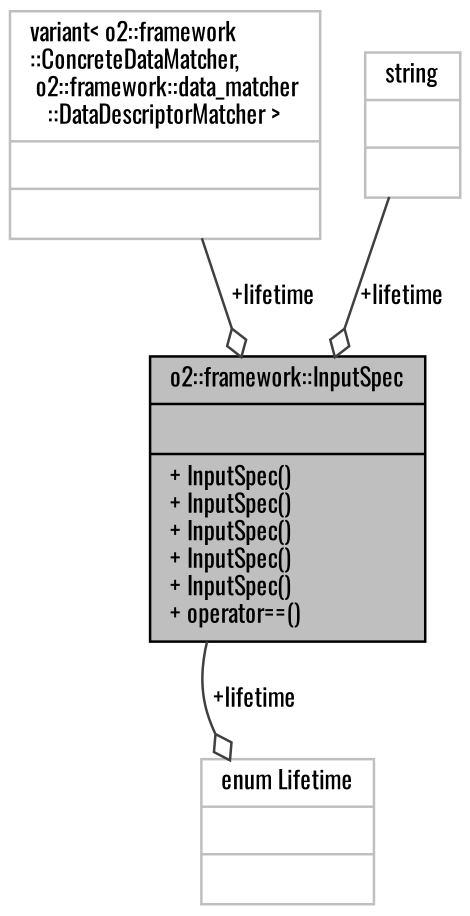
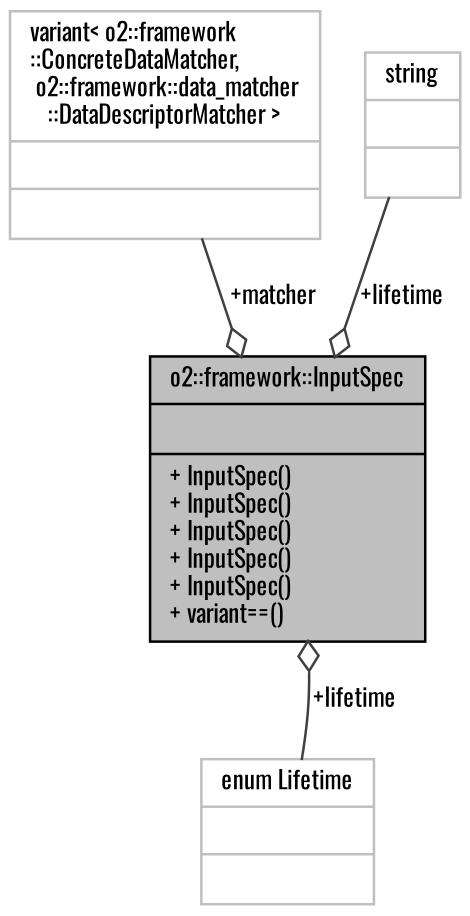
edge "variant< o2::framework" -> "o2::framework::InputSpec": label " +lifetime" -> " +matcher"
node "o2::framework::InputSpec": text "+ operator==()" -> "+ variant==()"
edge "o2::framework::InputSpec" -> "enum Lifetime": reversed
